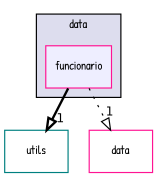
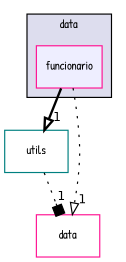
edge "utils" -> "data": added
